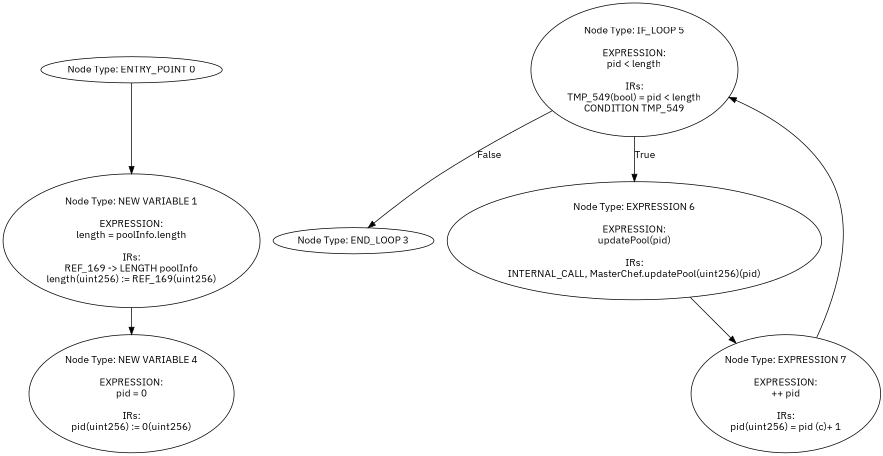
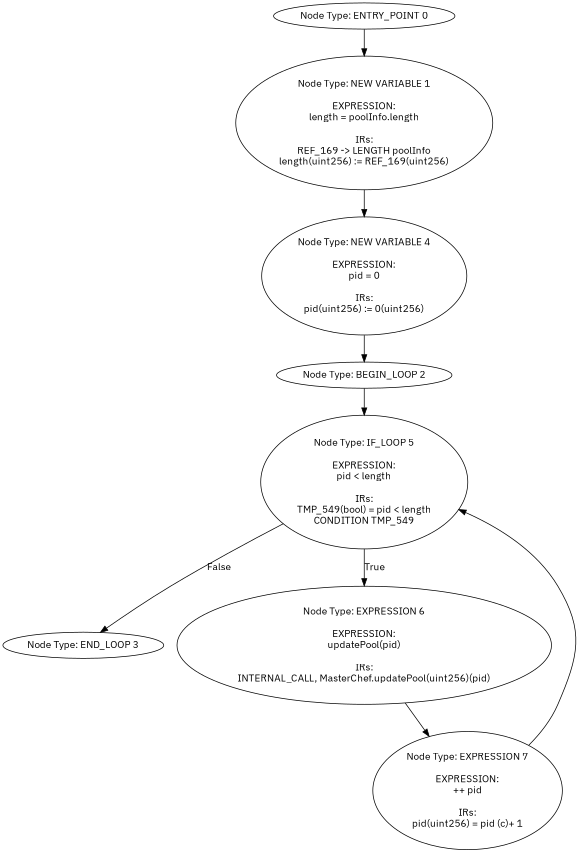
node "Node Type: BEGIN_LOOP 2": added
